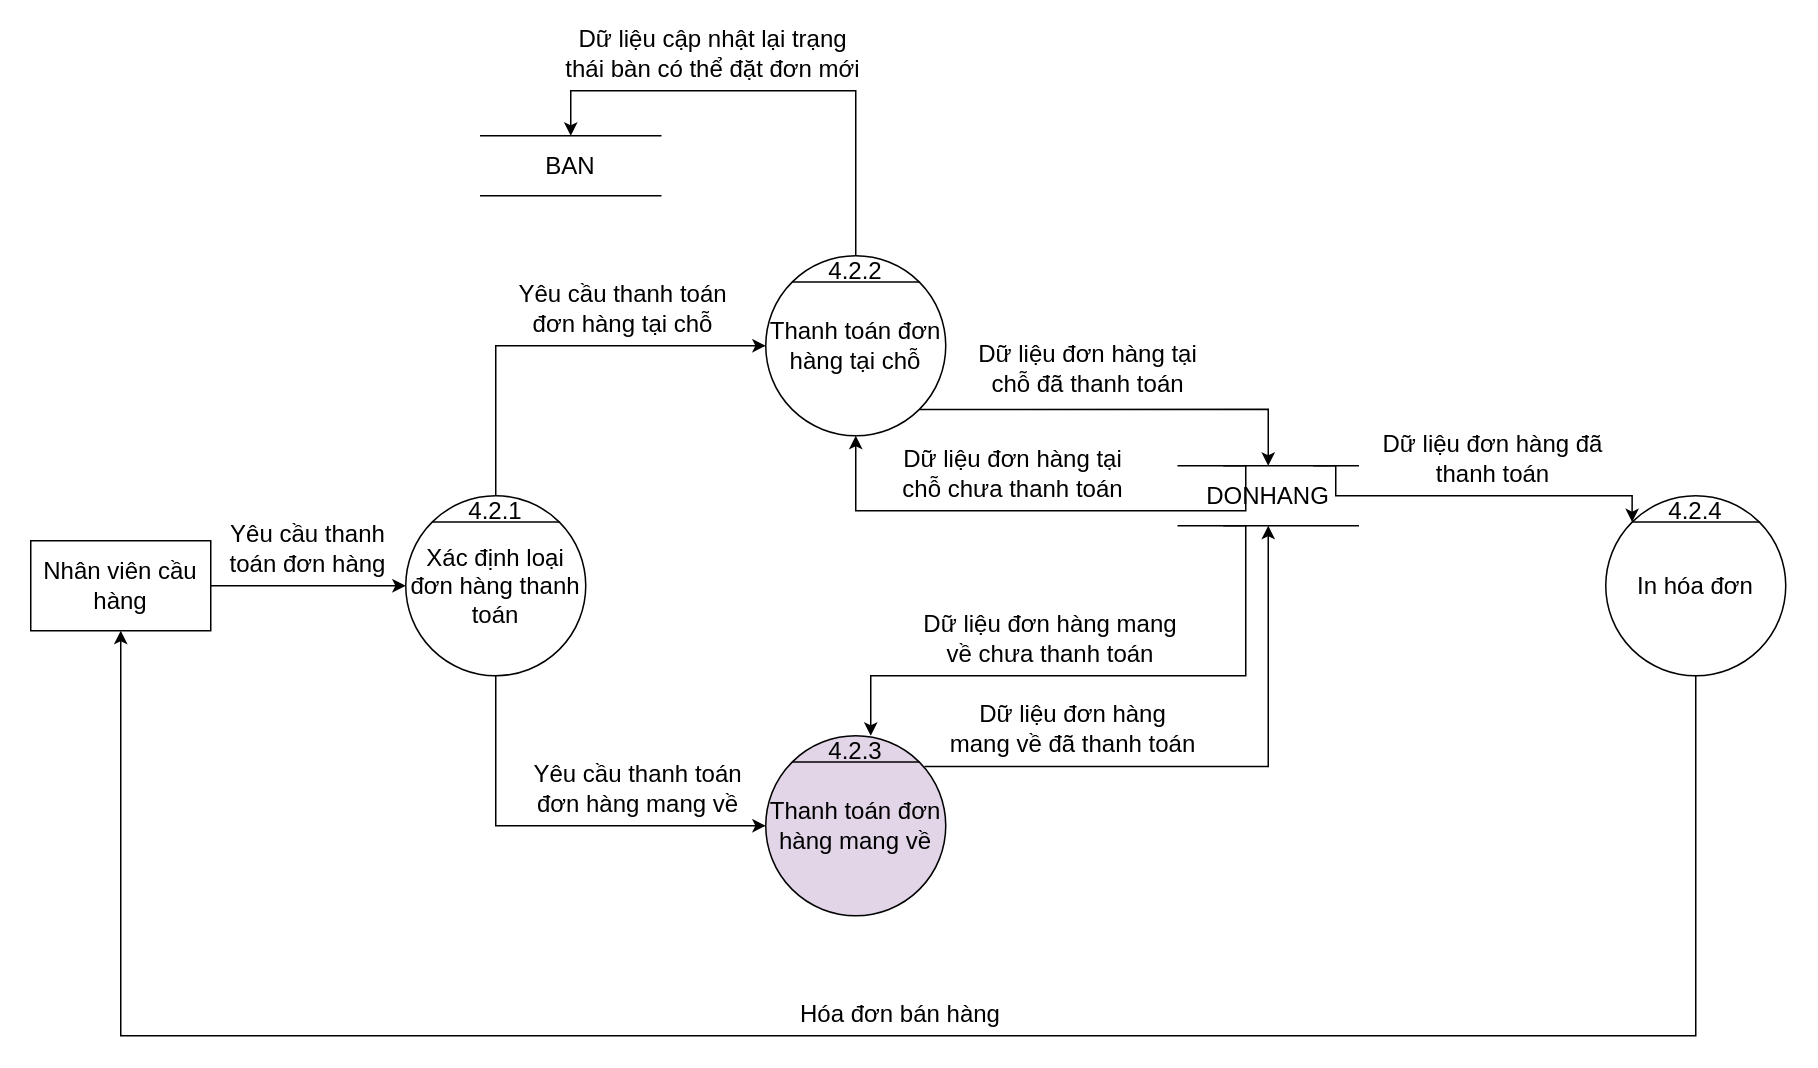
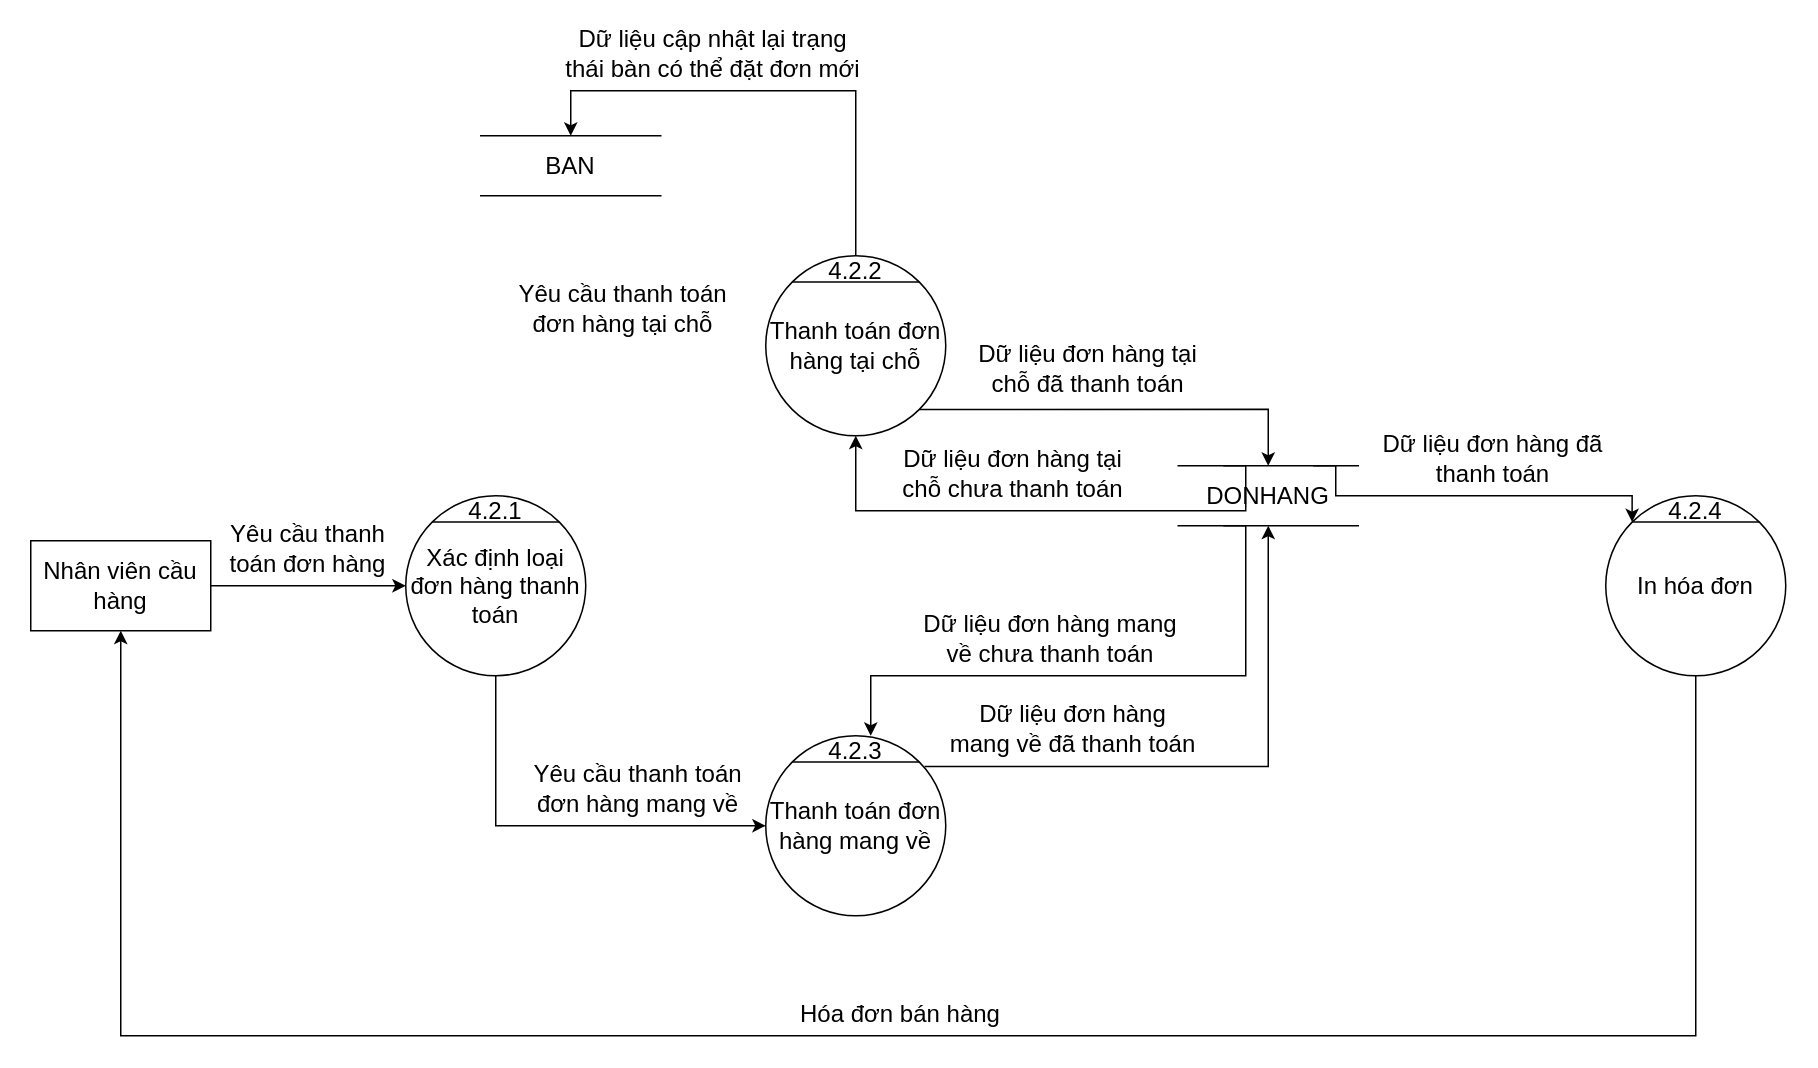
edge "4.2.1" -> "Thanh toán đơn hàng tại chỗ": removed
node "Thanh toán đơn hàng mang về": fillcolor #e1d5e7 -> #ffffff
